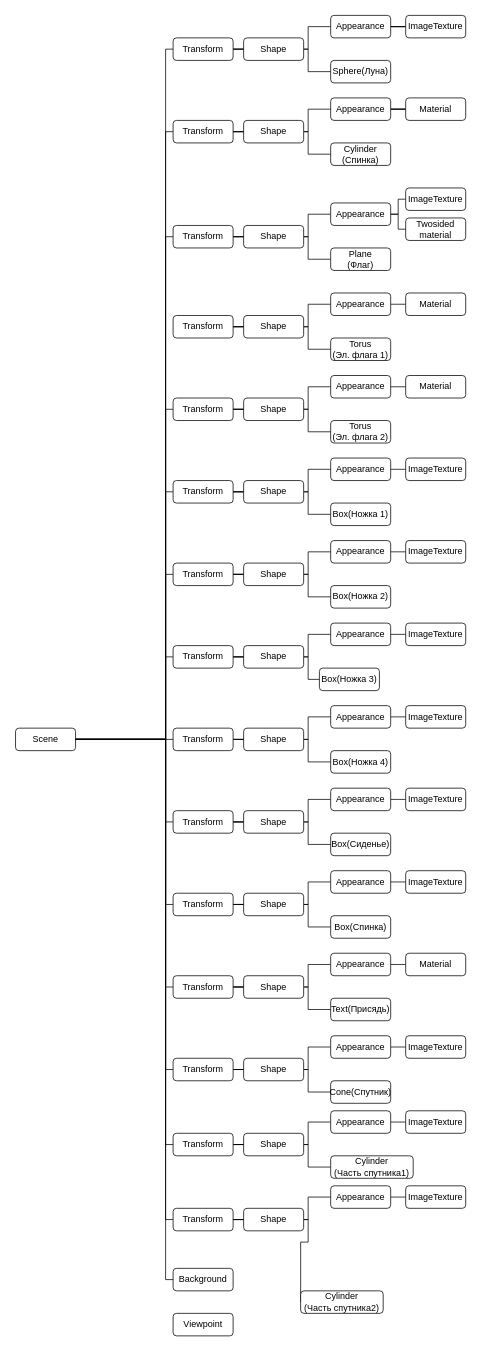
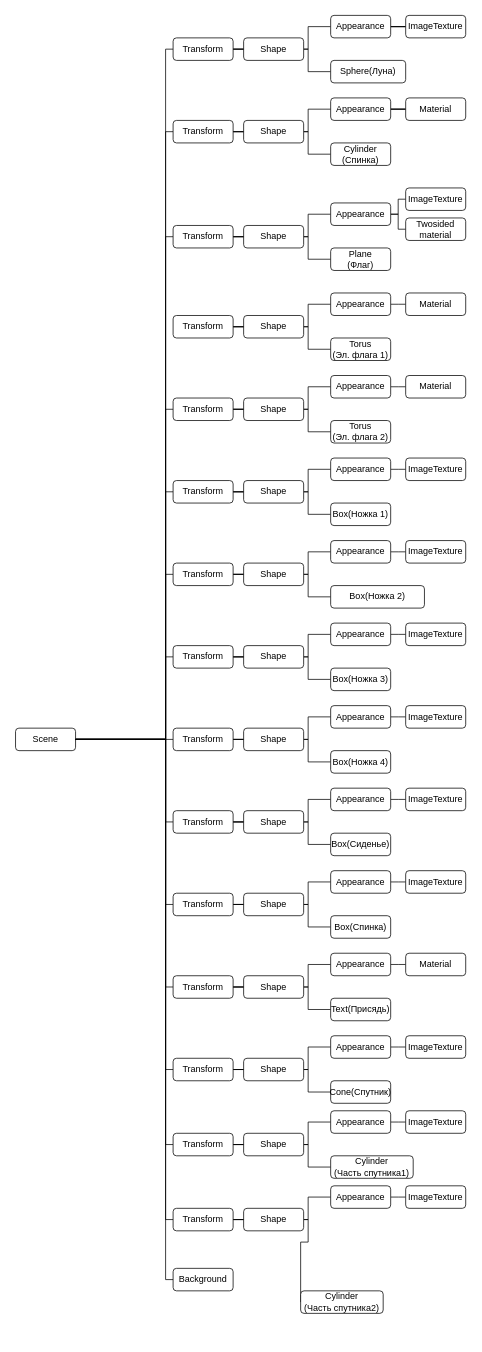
node "Sphere(Луна)": size 60x23 -> 75x23
node "Box(Ножка 2)": size 60x23 -> 94x23
node "Box(Ножка 3)": moved (349, 679) -> (360, 679)
node "Viewpoint": removed
